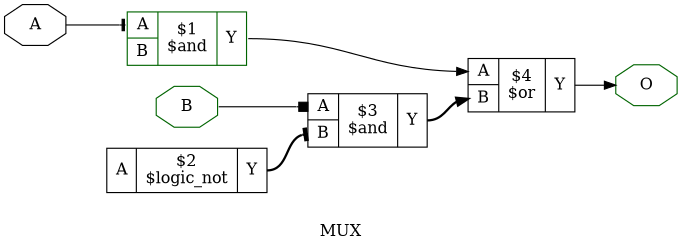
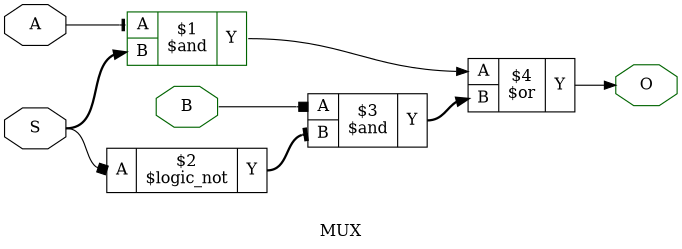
node "S": added
